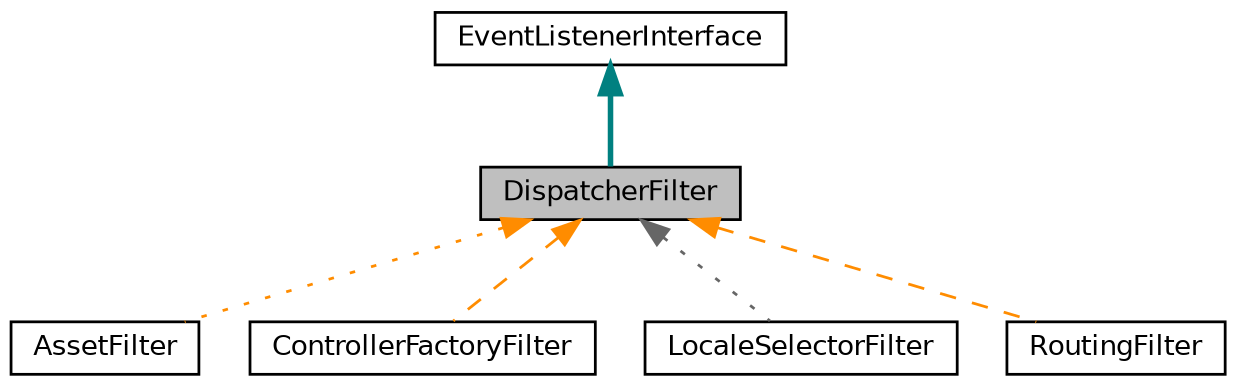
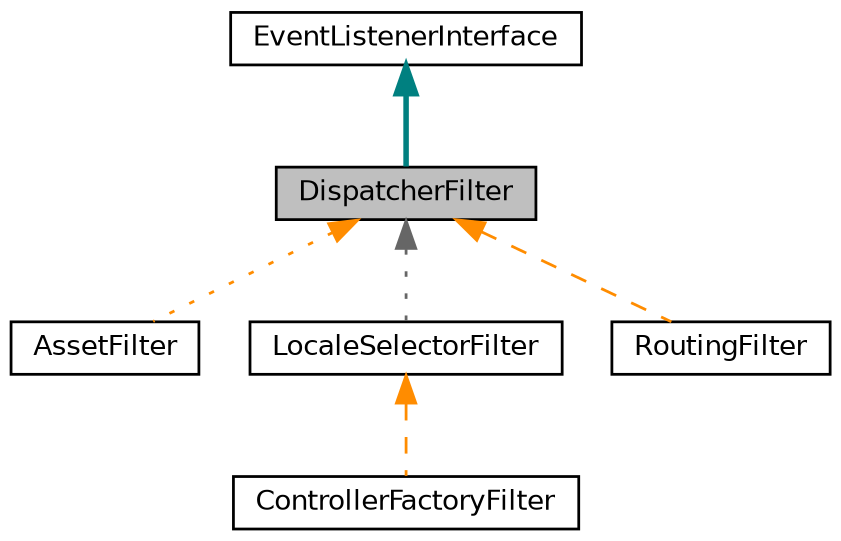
edge "ControllerFactoryFilter" -> "DispatcherFilter": now "ControllerFactoryFilter" -> "LocaleSelectorFilter"
